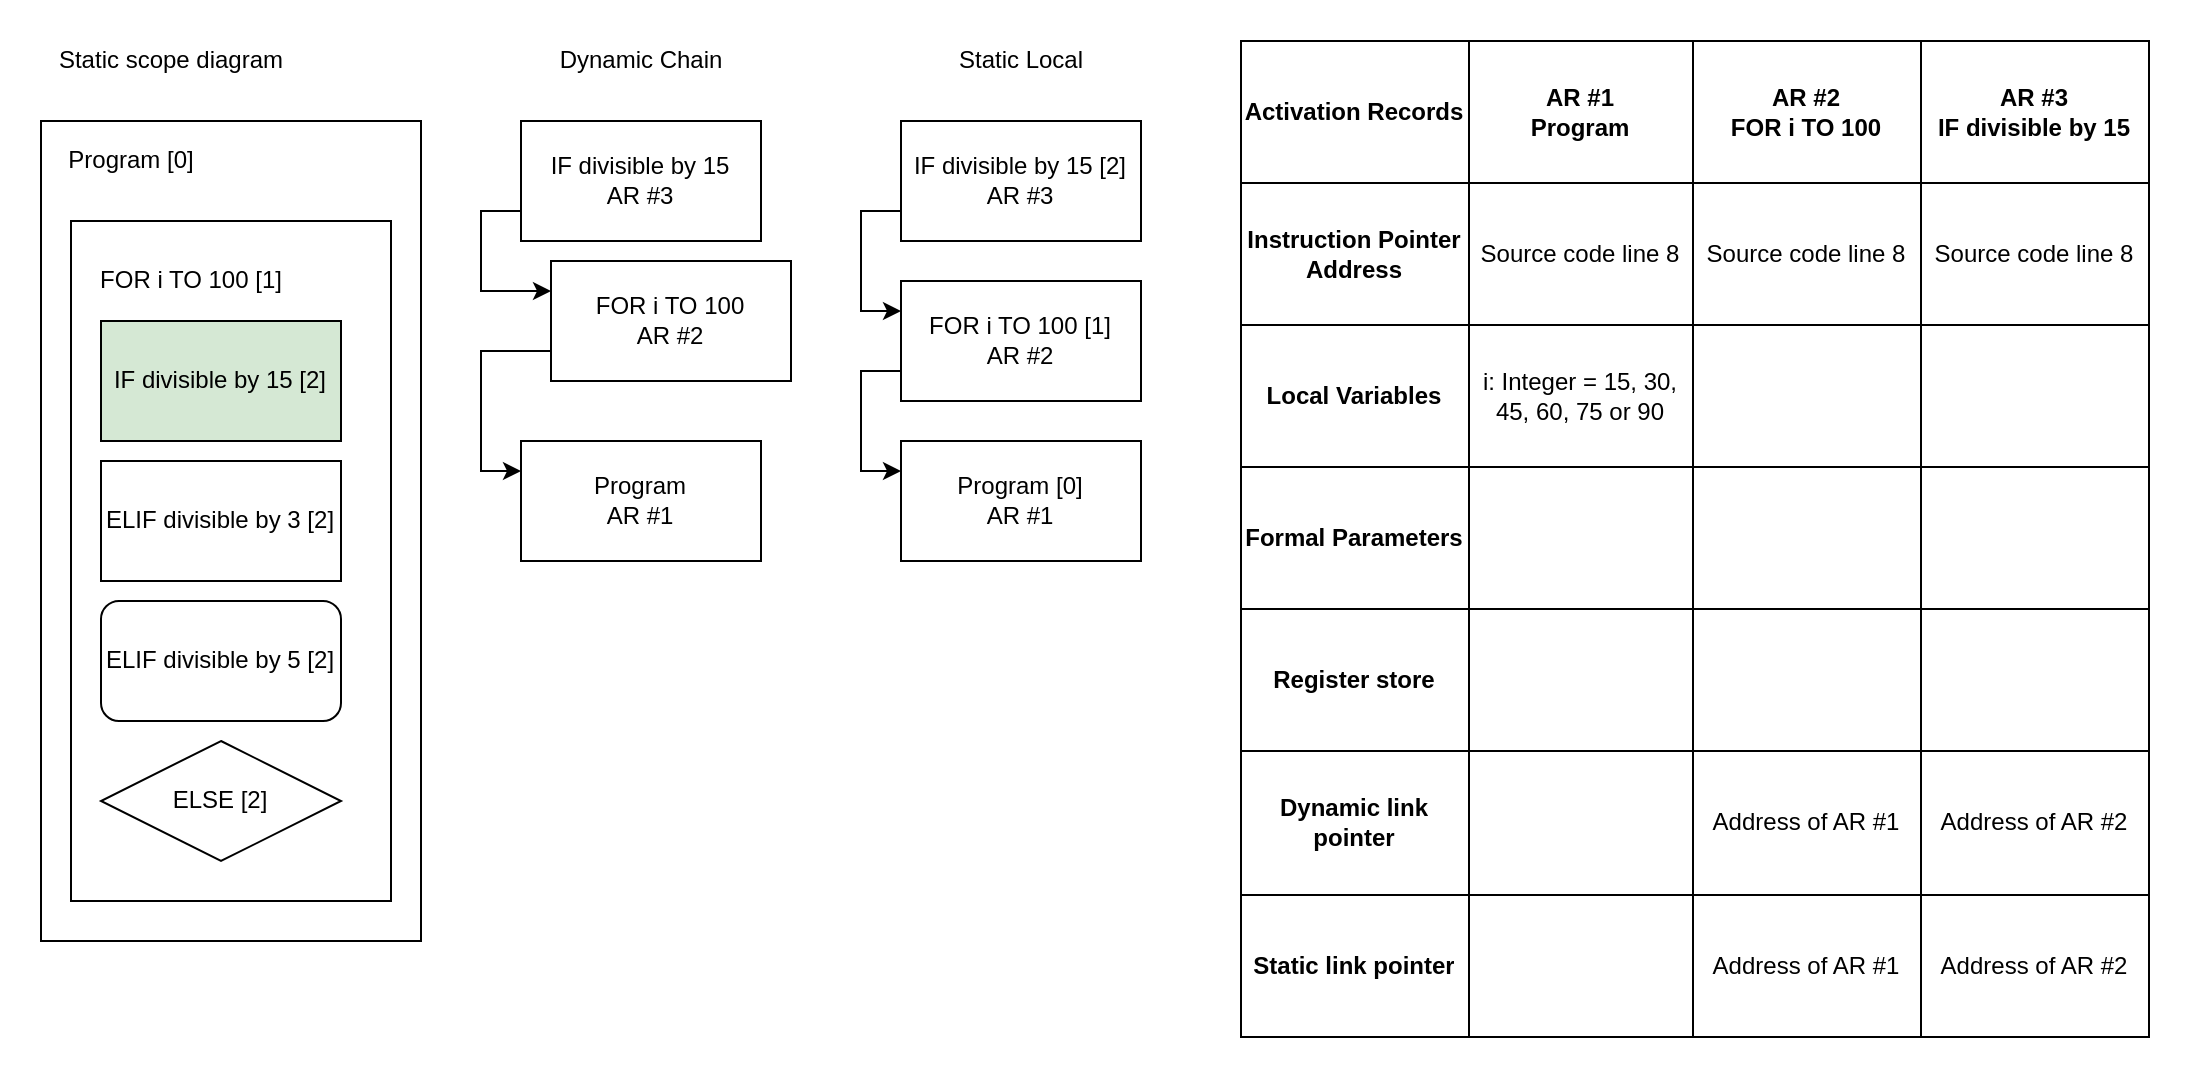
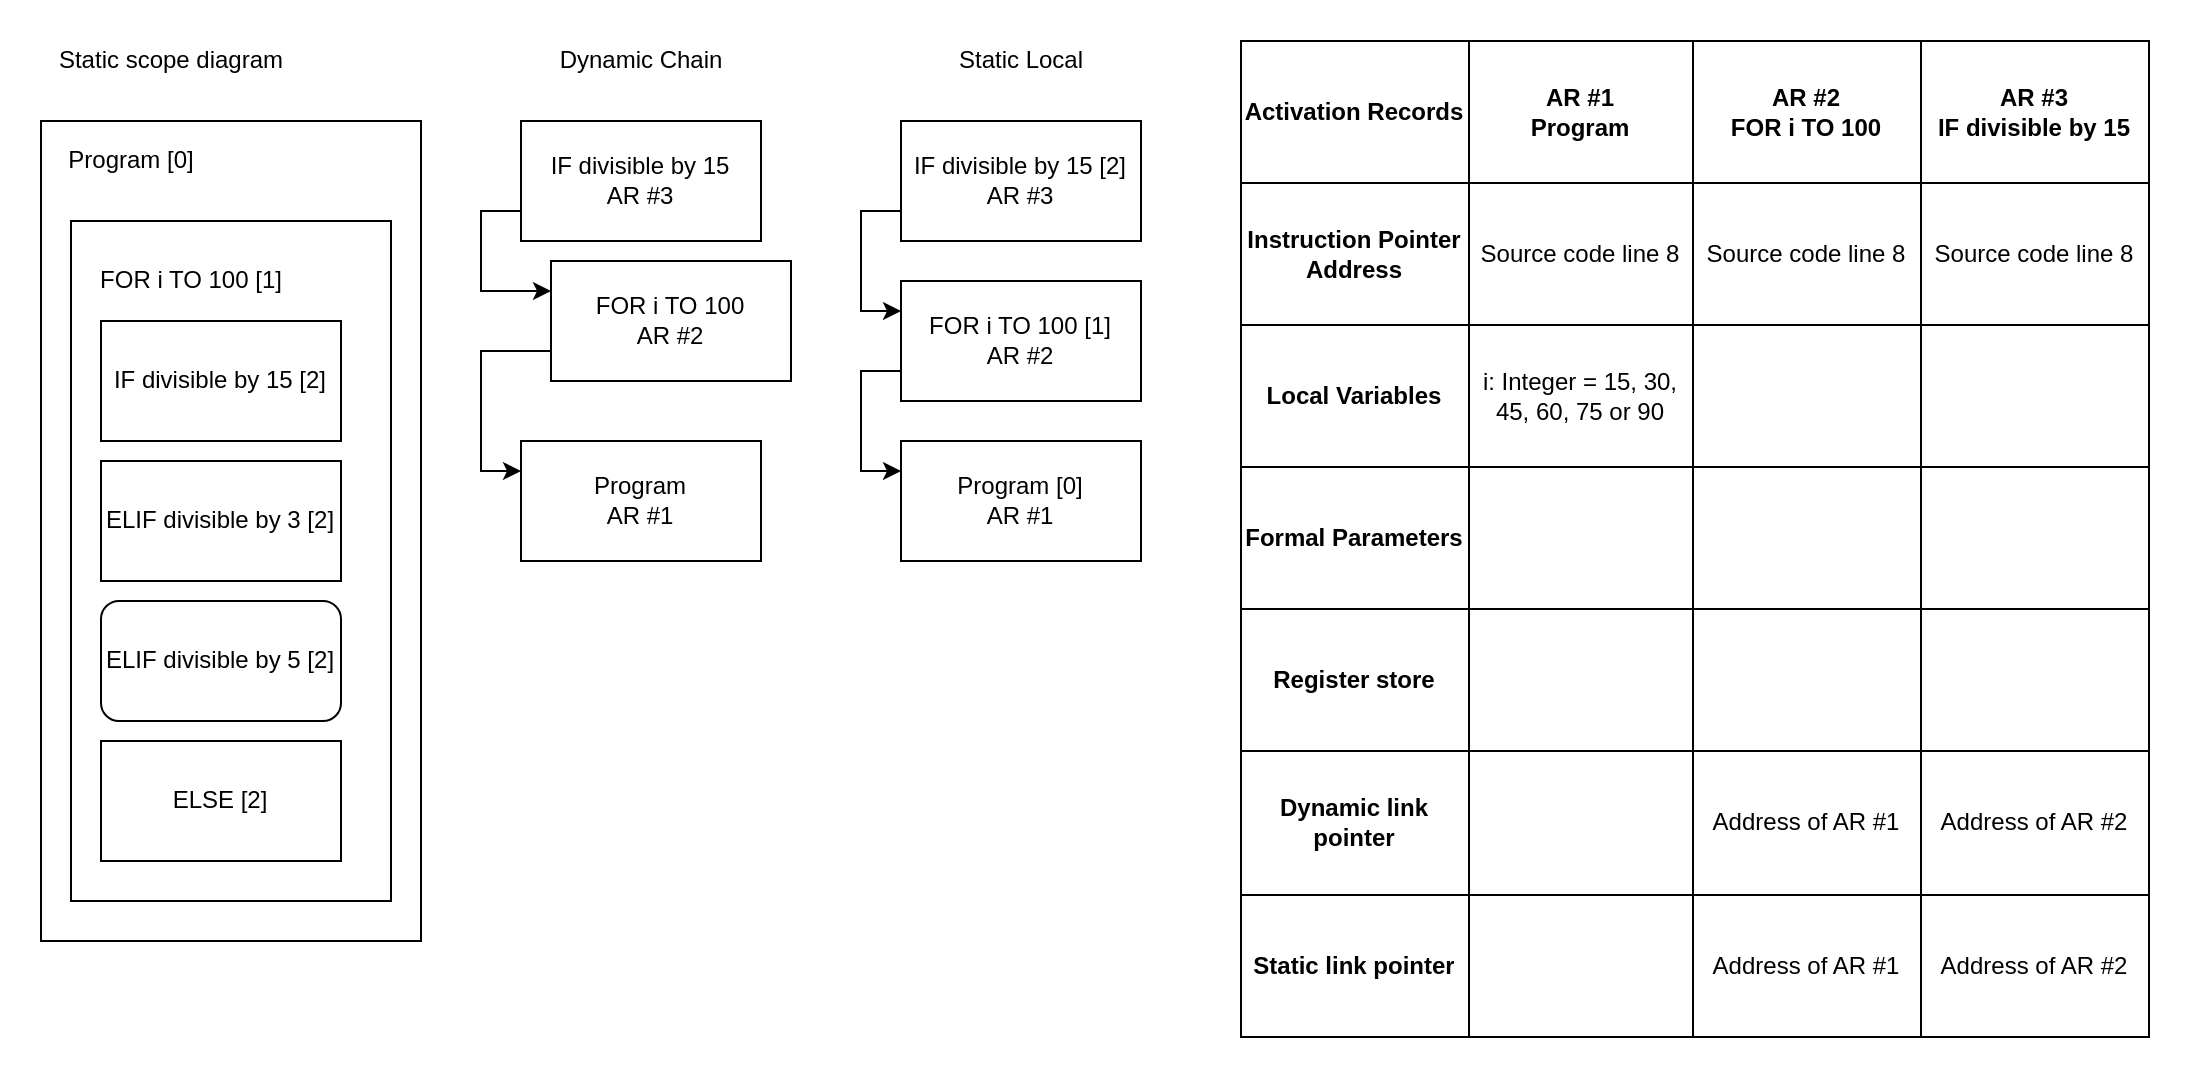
node "IF divisible by 15 [2]": fillcolor #d5e8d4 -> #ffffff
node "ELSE [2]": shape diamond -> rectangle
